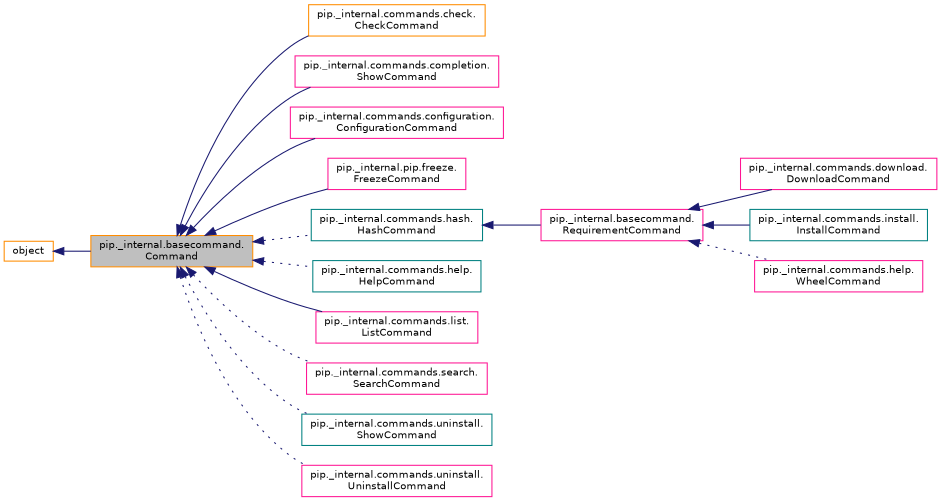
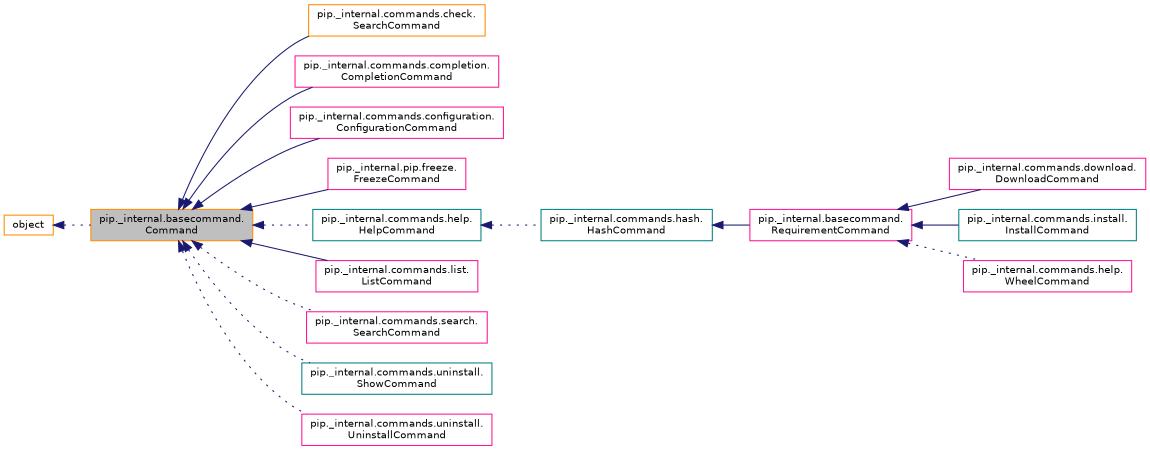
node "pip._internal.commands.check. CheckCommand": label "pip._internal.commands.check. CheckCommand" -> "pip._internal.commands.check. SearchCommand"
node "pip._internal.commands.completion. ShowCommand": label "pip._internal.commands.completion. ShowCommand" -> "pip._internal.commands.completion. CompletionCommand"
edge "pip._internal.commands.hash. HashCommand" -> "pip._internal.basecommand. Command": now "pip._internal.commands.hash. HashCommand" -> "pip._internal.commands.help. HelpCommand"
edge "pip._internal.basecommand. Command" -> "object": style solid -> dotted
